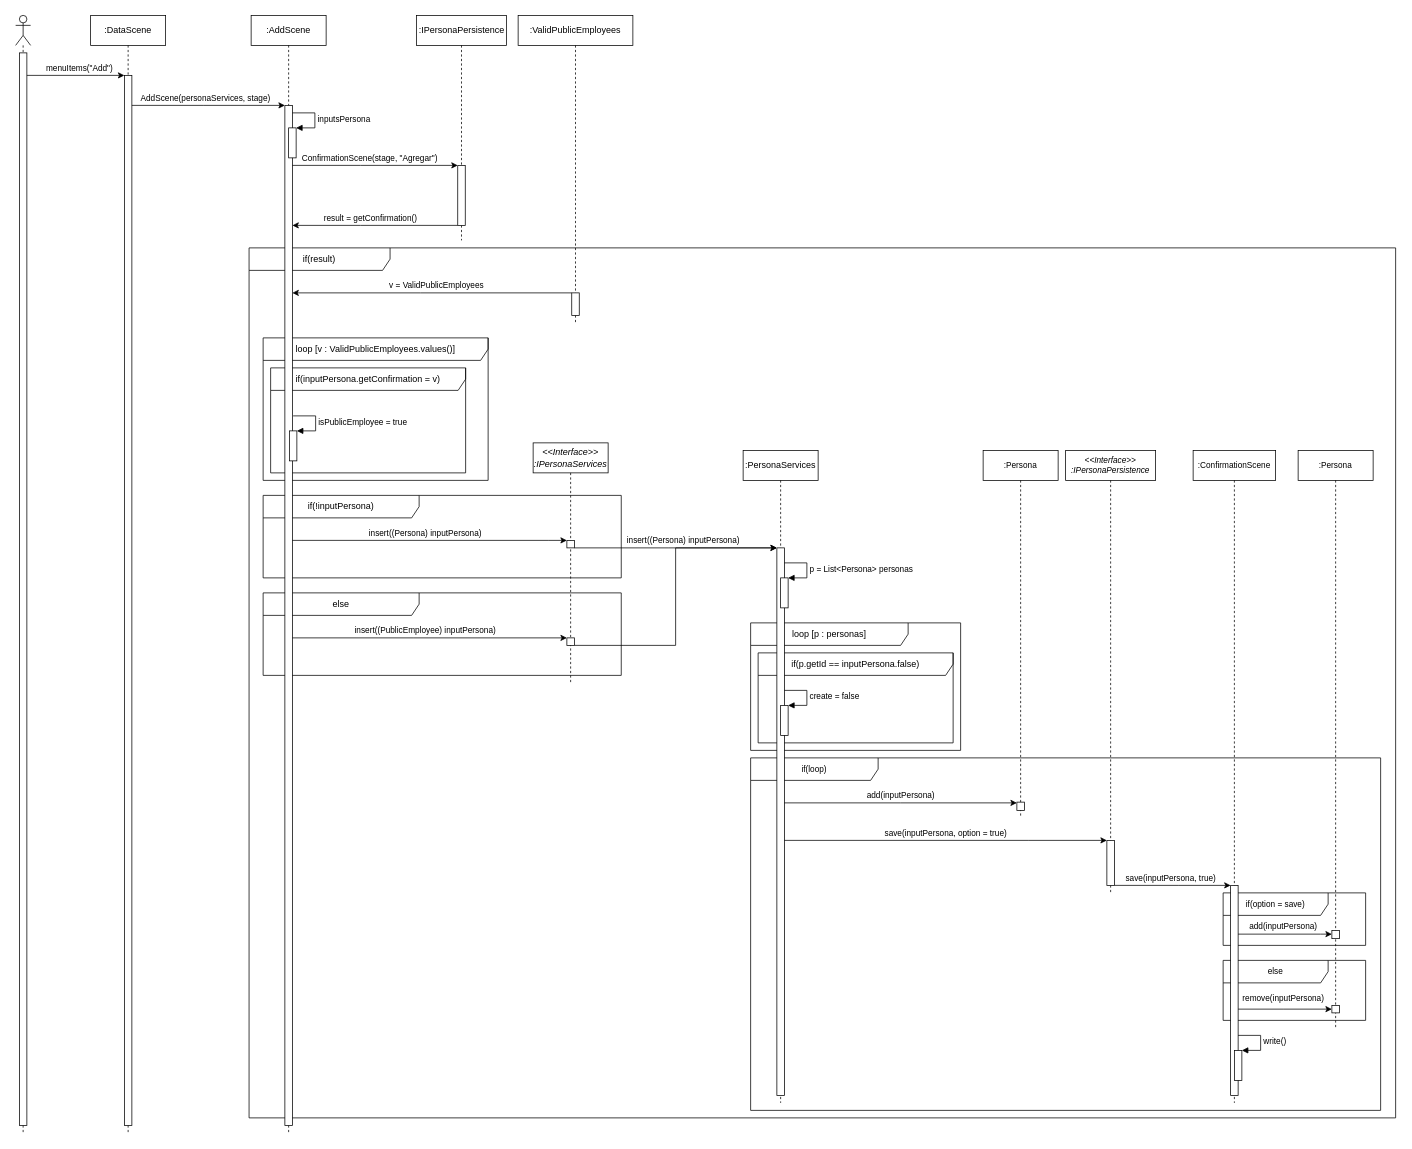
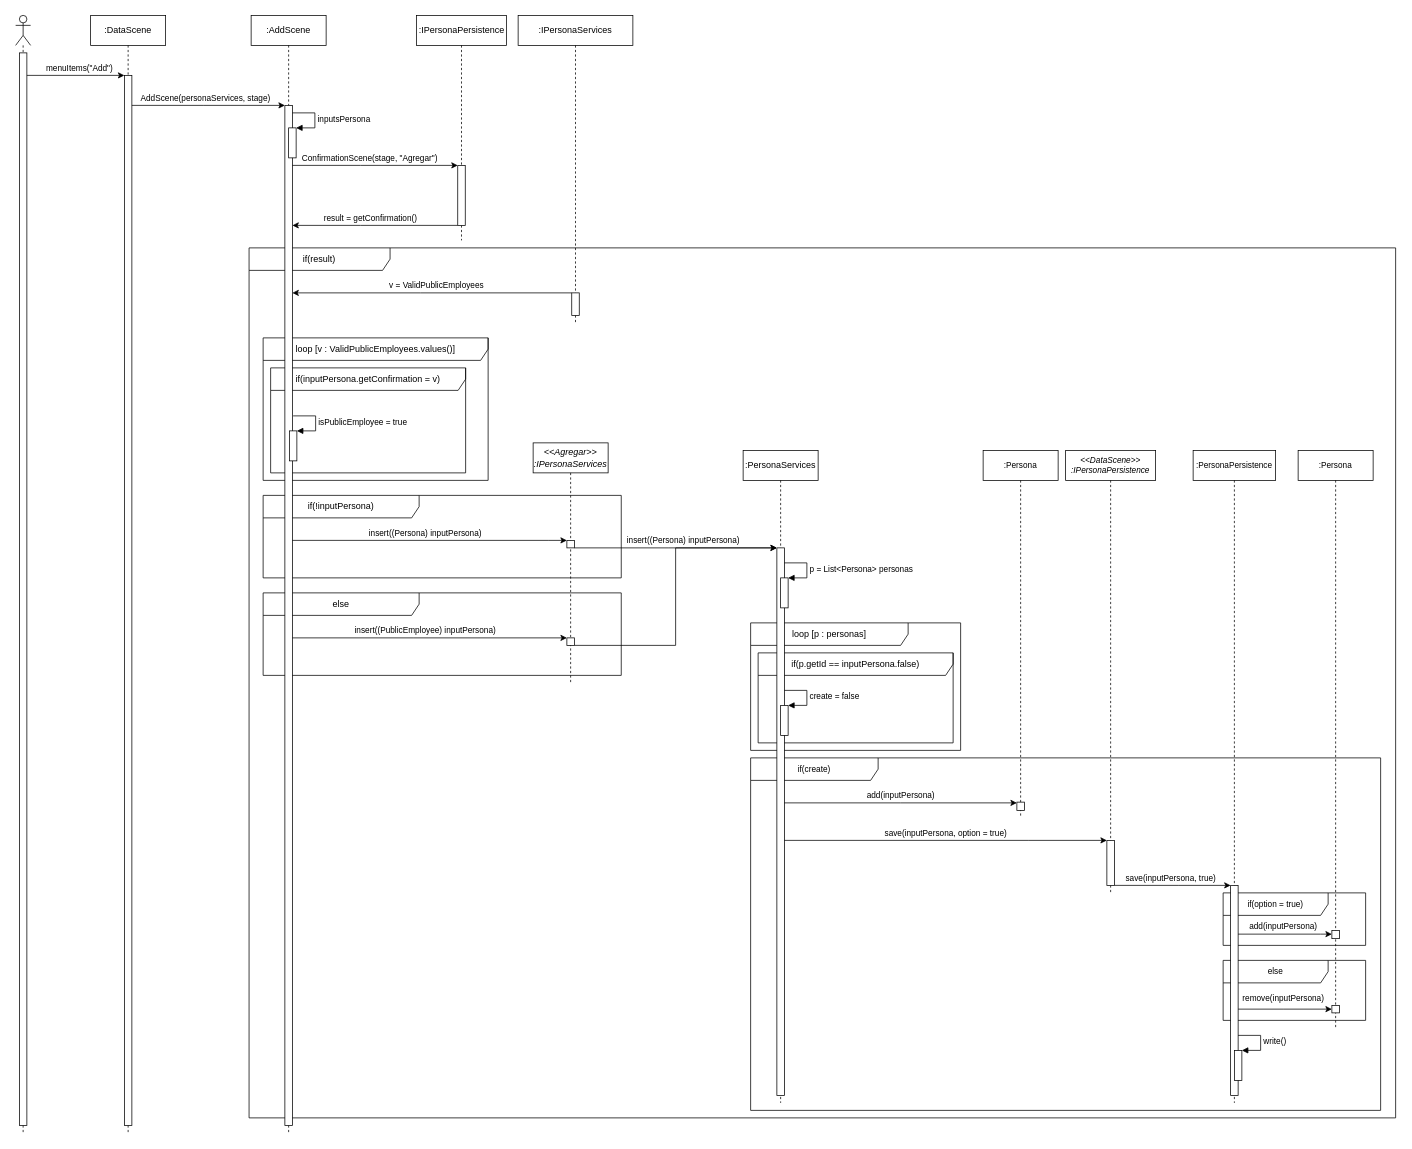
node ":ValidPublicEmployees": label ":ValidPublicEmployees" -> ":IPersonaServices"
node "<<Interface>> :IPersonaServices": label "<<Interface>> :IPersonaServices" -> "<<Agregar>> :IPersonaServices"
node "<<Interface>> :IPersonaPersistence": label "<<Interface>> :IPersonaPersistence" -> "<<DataScene>> :IPersonaPersistence"
node ":ConfirmationScene": label ":ConfirmationScene" -> ":PersonaPersistence"
node "if(loop)": label "if(loop)" -> "if(create)"
node "if(option = save)": label "if(option = save)" -> "if(option = true)"
